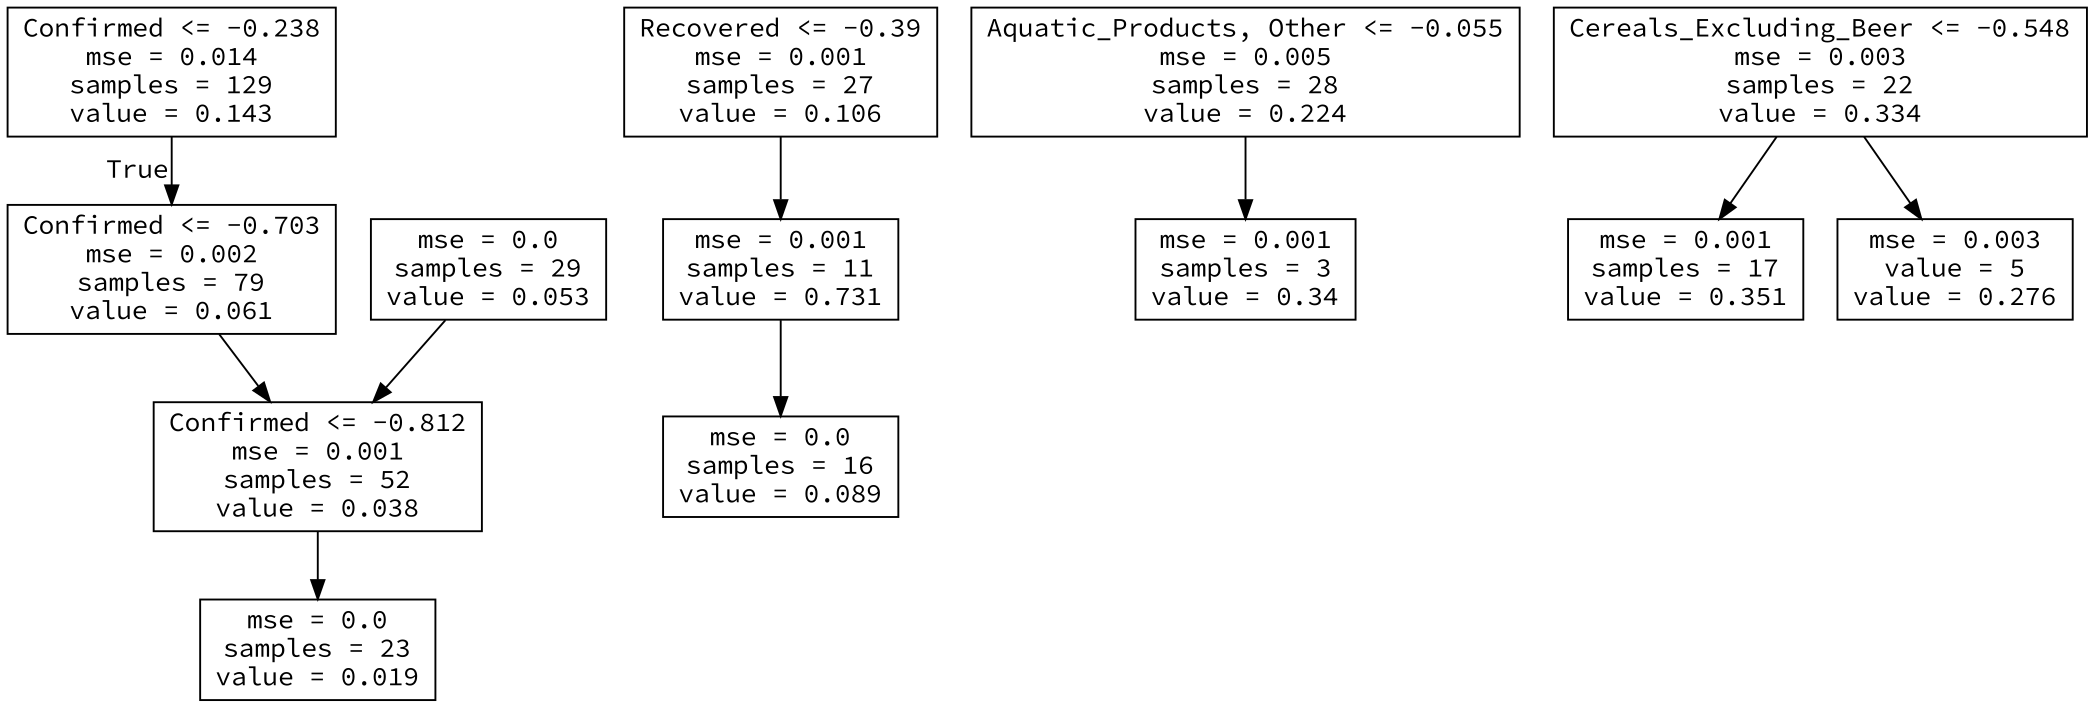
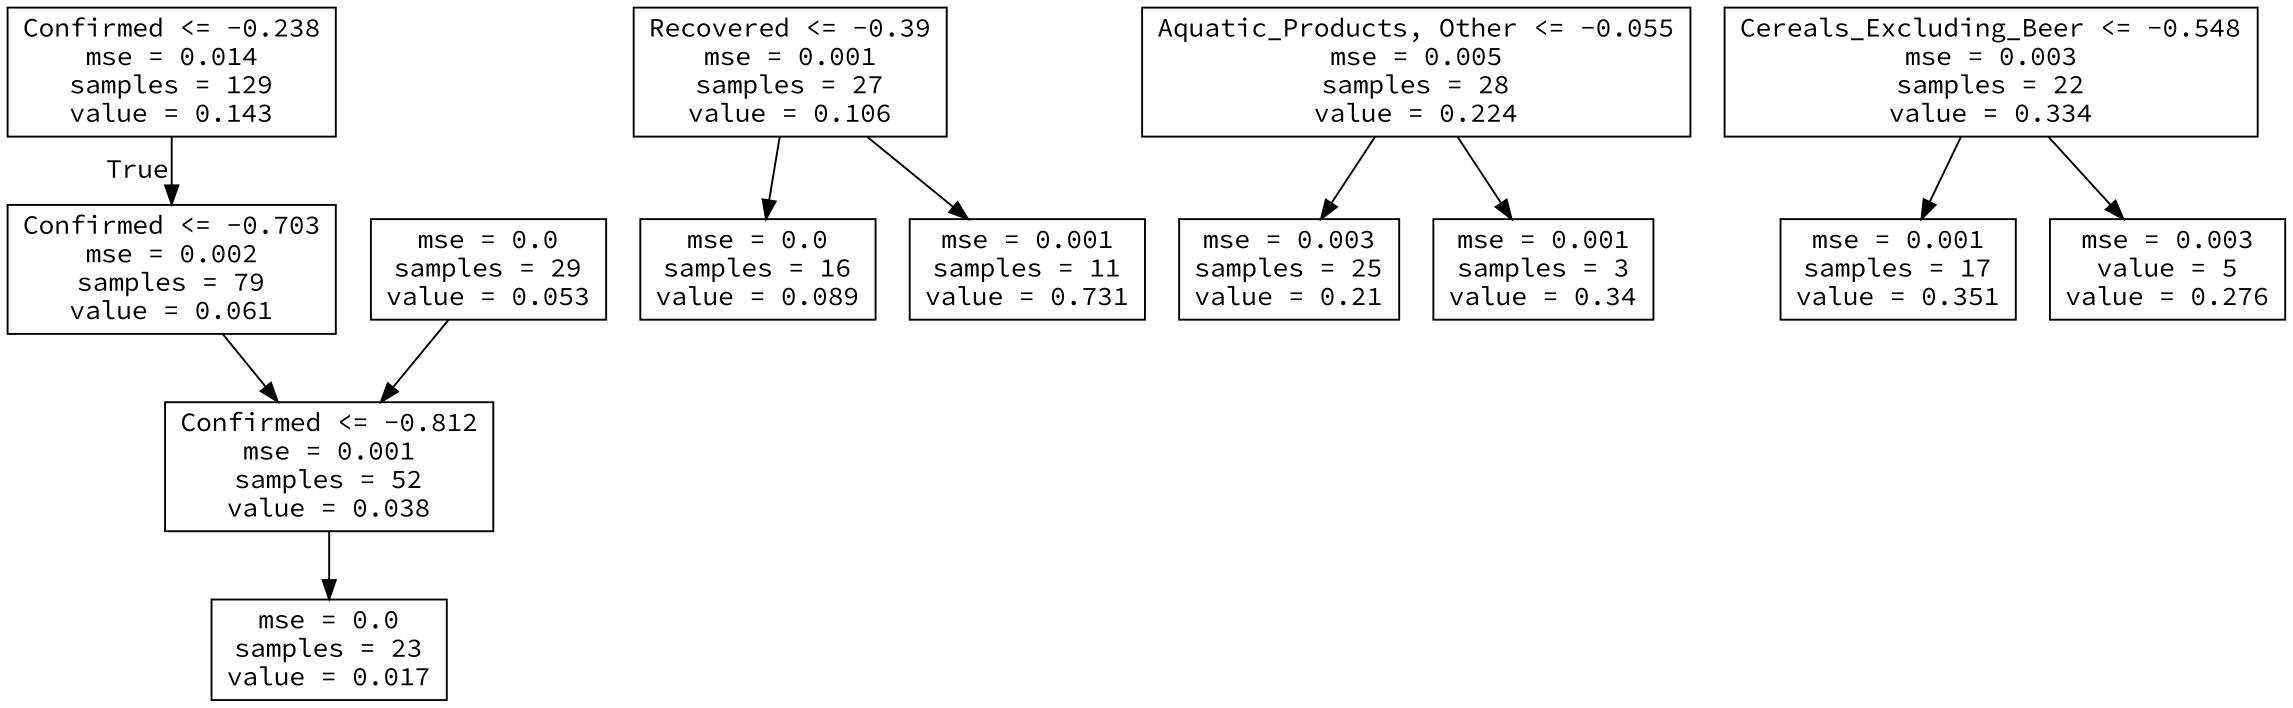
node "mse = 0.003 samples = 25 value = 0.21": added
edge "mse = 0.001 samples = 11 value = 0.731" -> "mse = 0.0 samples = 16 value = 0.089": now "Recovered <= -0.39 mse = 0.001 samples = 27 value = 0.106" -> "mse = 0.0 samples = 16 value = 0.089"
node "mse = 0.0 samples = 23 value = 0.019": label "mse = 0.0 samples = 23 value = 0.019" -> "mse = 0.0 samples = 23 value = 0.017"
